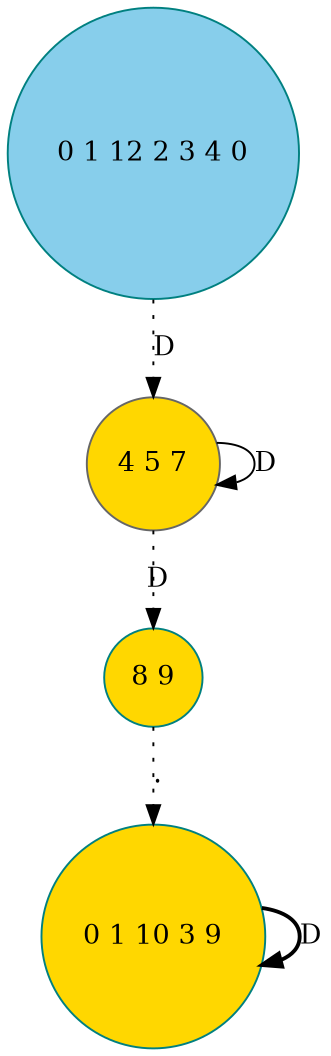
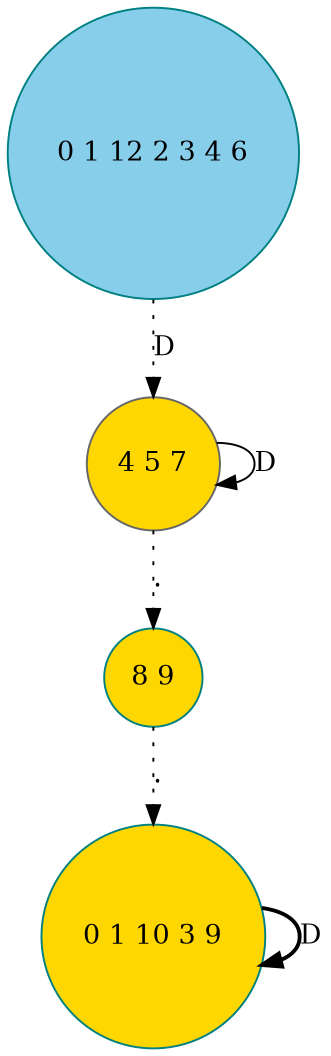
node "0 1 12 2 3 4 0": label "0 1 12 2 3 4 0" -> "0 1 12 2 3 4 6"
edge "4 5 7" -> "8 9": label "D" -> "."
